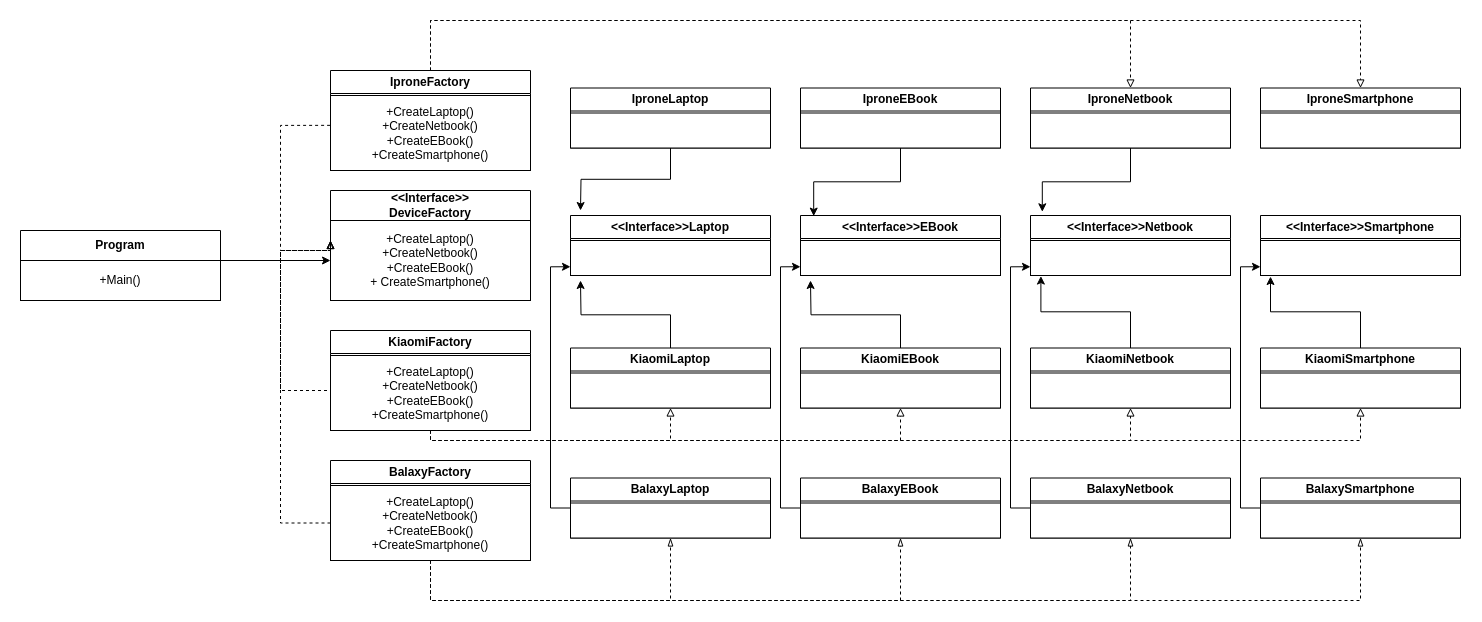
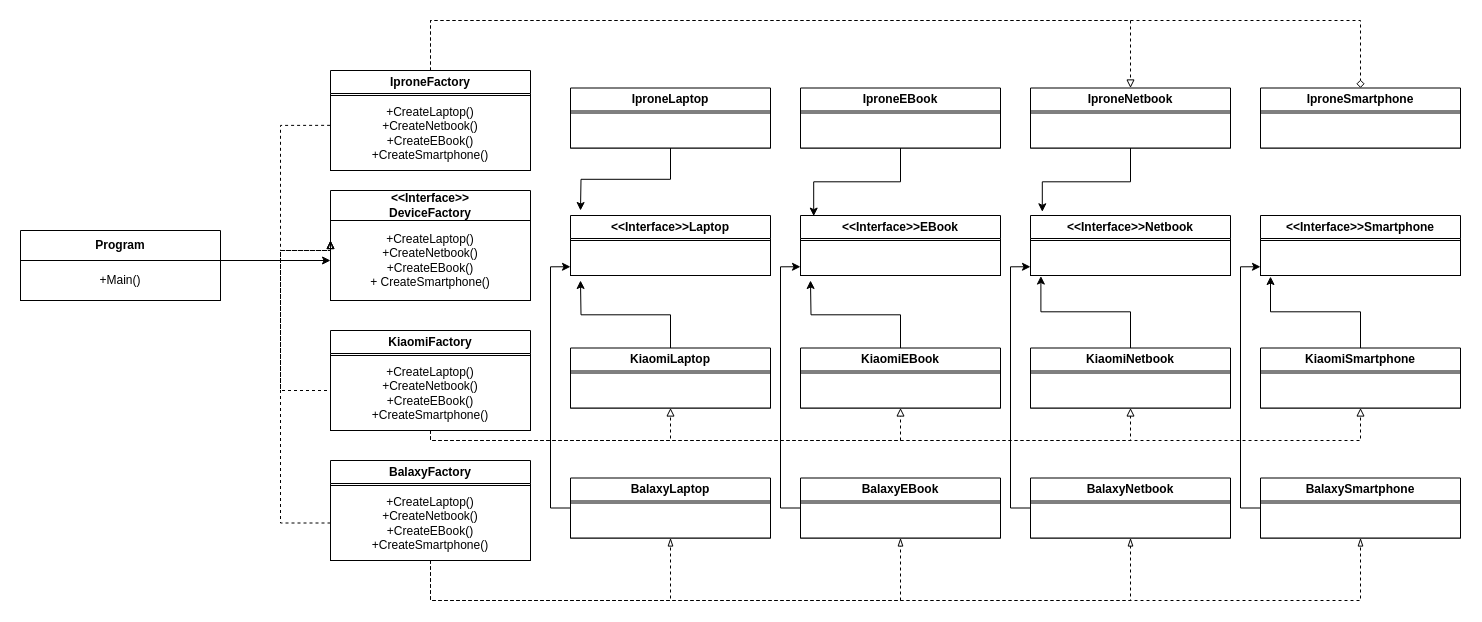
edge "IproneFactory" -> "IproneSmartphone": arrowhead block -> diamond
